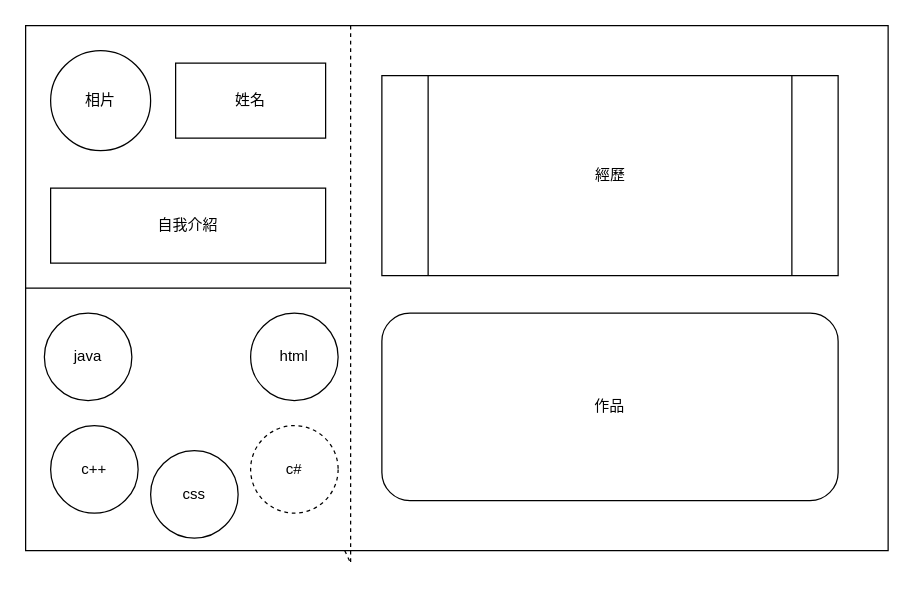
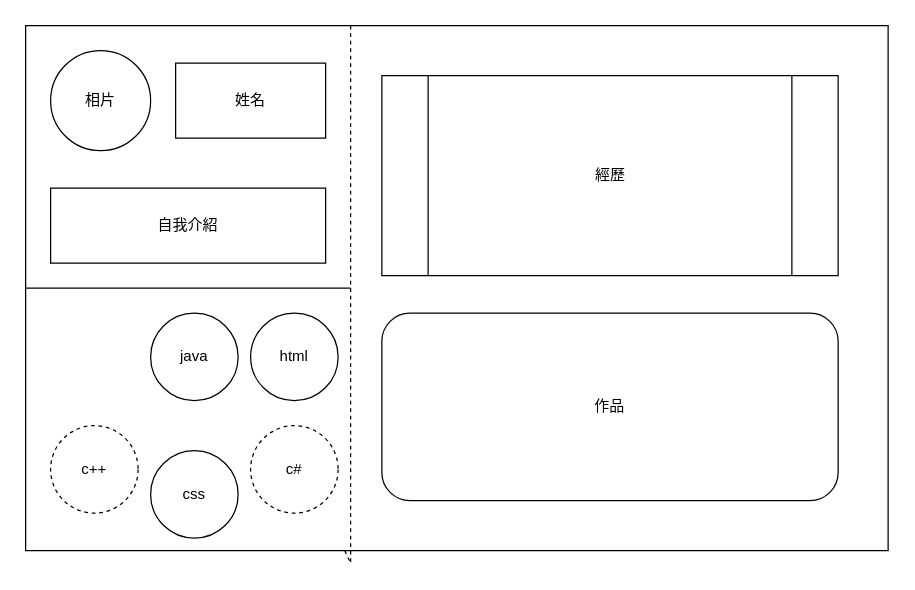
node "java": moved (88, 357) -> (194, 357)
node "c++": style solid -> dashed
